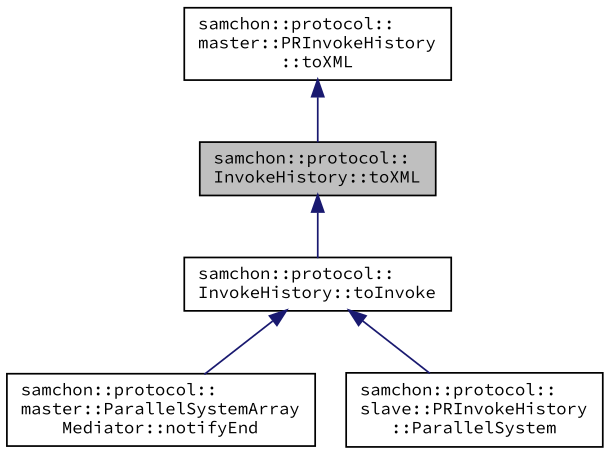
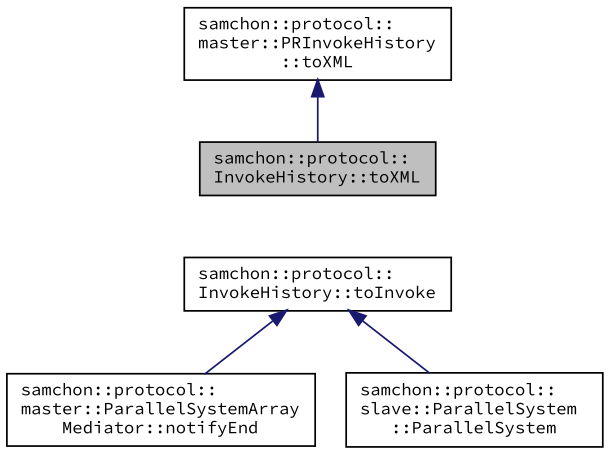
edge "samchon::protocol:: InvokeHistory::toInvoke" -> "samchon::protocol:: InvokeHistory::toXML": removed
node "samchon::protocol:: slave::PRInvokeHistory ::ParallelSystem": label "samchon::protocol:: slave::PRInvokeHistory ::ParallelSystem" -> "samchon::protocol:: slave::ParallelSystem ::ParallelSystem"
